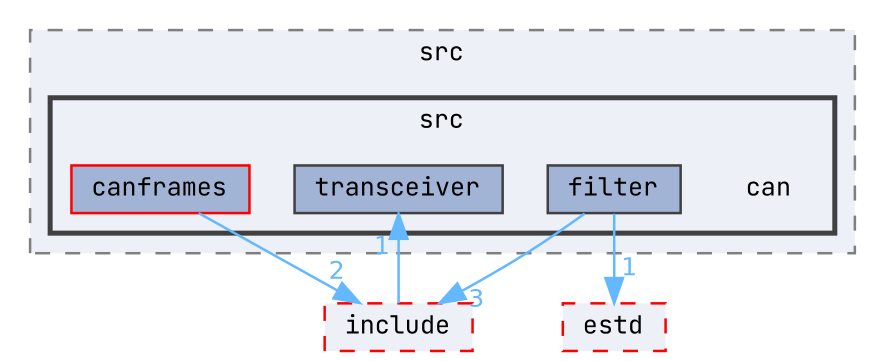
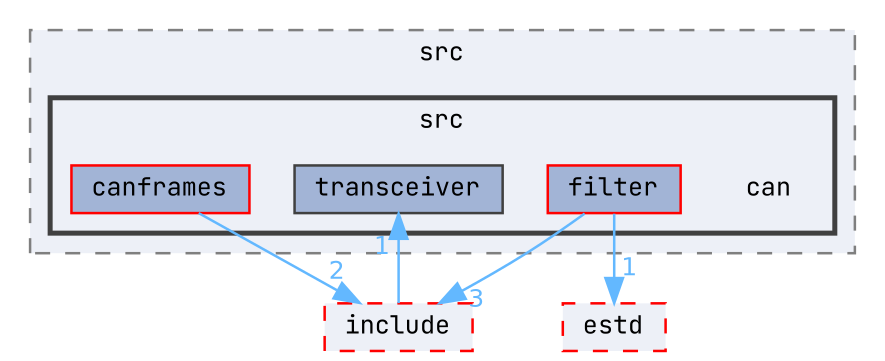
node "filter": color grey25 -> red
